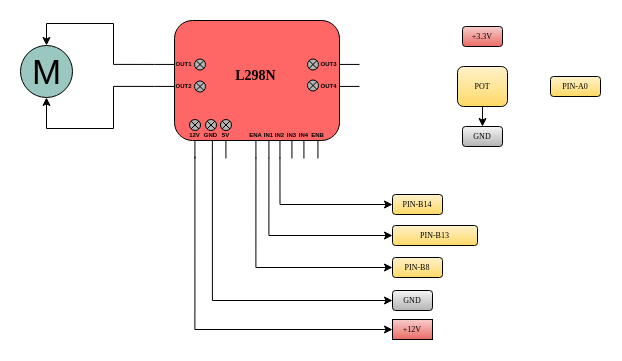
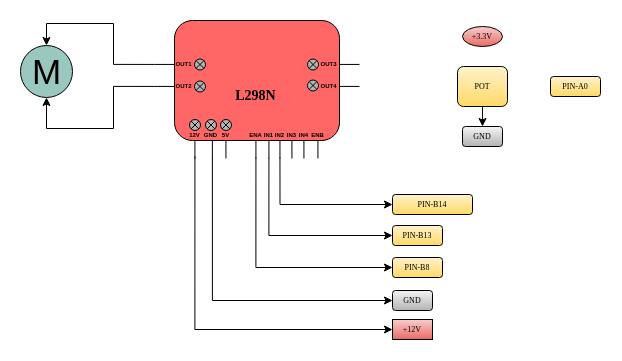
node "+3.3V": shape rounded rectangle -> ellipse
node "L298N": moved (256, 77) -> (256, 97)
node "PIN-B14": size 50x20 -> 80x20
node "PIN-B13": size 85x20 -> 50x20
